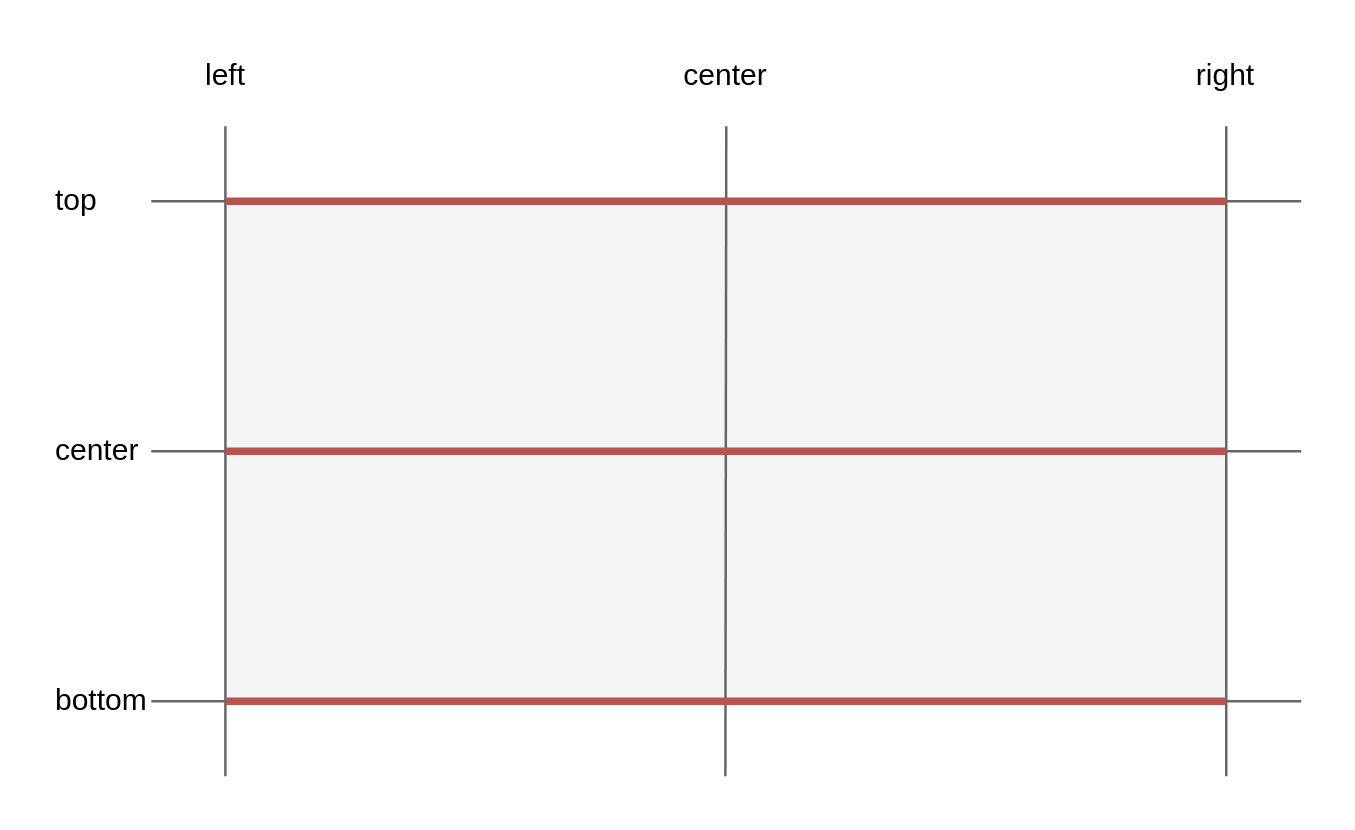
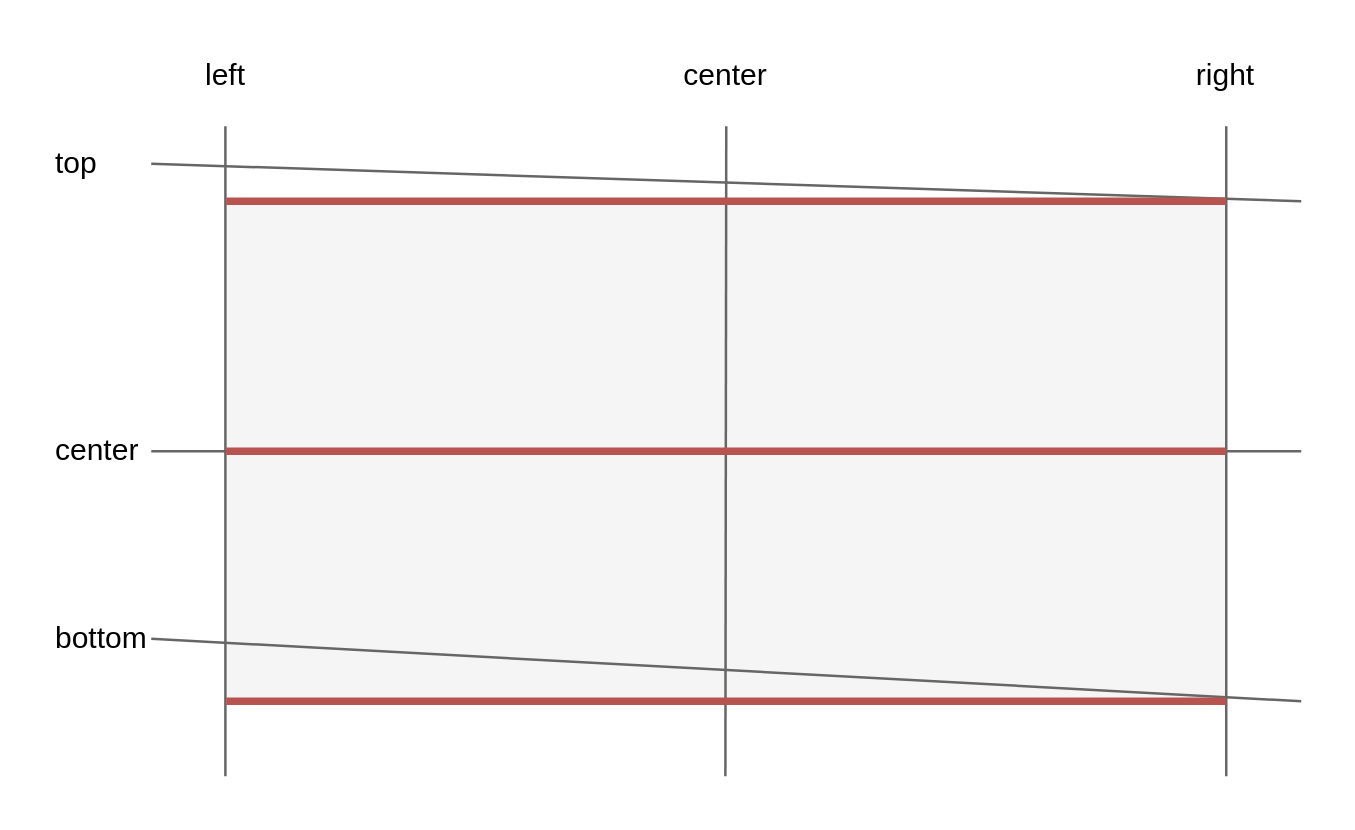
node "top": moved (101, 201) -> (101, 164)
node "bottom": moved (101, 701) -> (101, 639)
